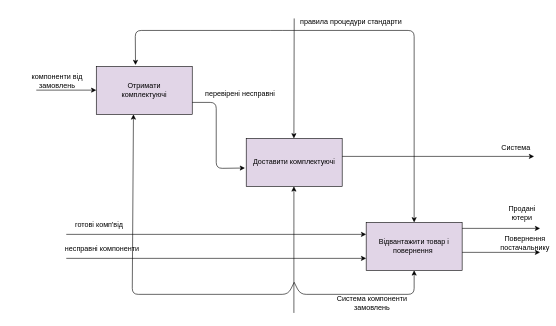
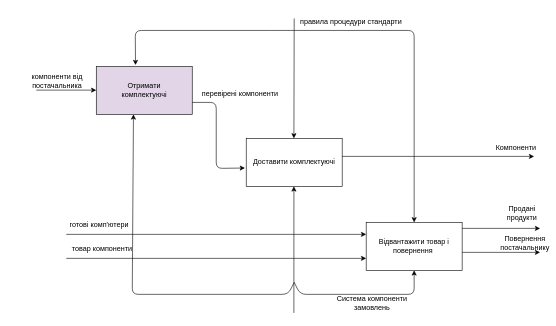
node "компоненти від замовлень": label "компоненти від замовлень" -> "компоненти від постачальника"
node "перевірені несправні": label "перевірені несправні" -> "перевірені компоненти"
node "Система": label "Система" -> "Компоненти"
node "Доставити комплектуючі": fillcolor #e1d5e7 -> #ffffff
node "Продані ютери": label "Продані ютери" -> "Продані продукти"
node "готові комп'від": label "готові комп'від" -> "готові комп'ютери"
node "Відвантажити товар і повернення": fillcolor #e1d5e7 -> #ffffff
node "несправні компоненти": label "несправні компоненти" -> "товар компоненти"
